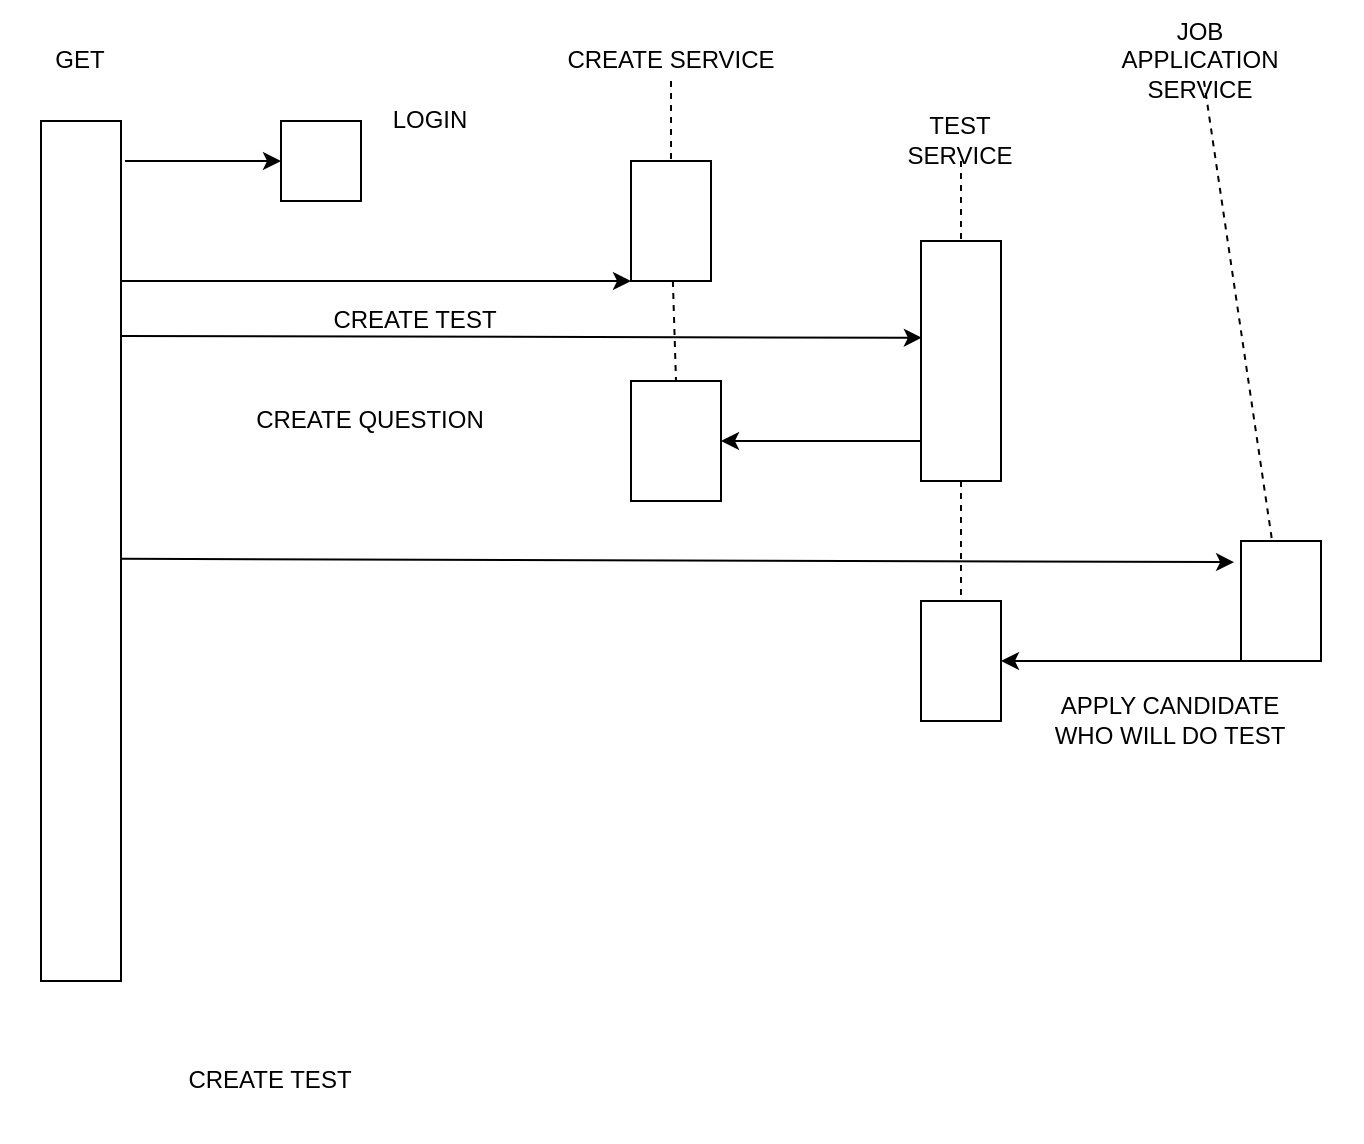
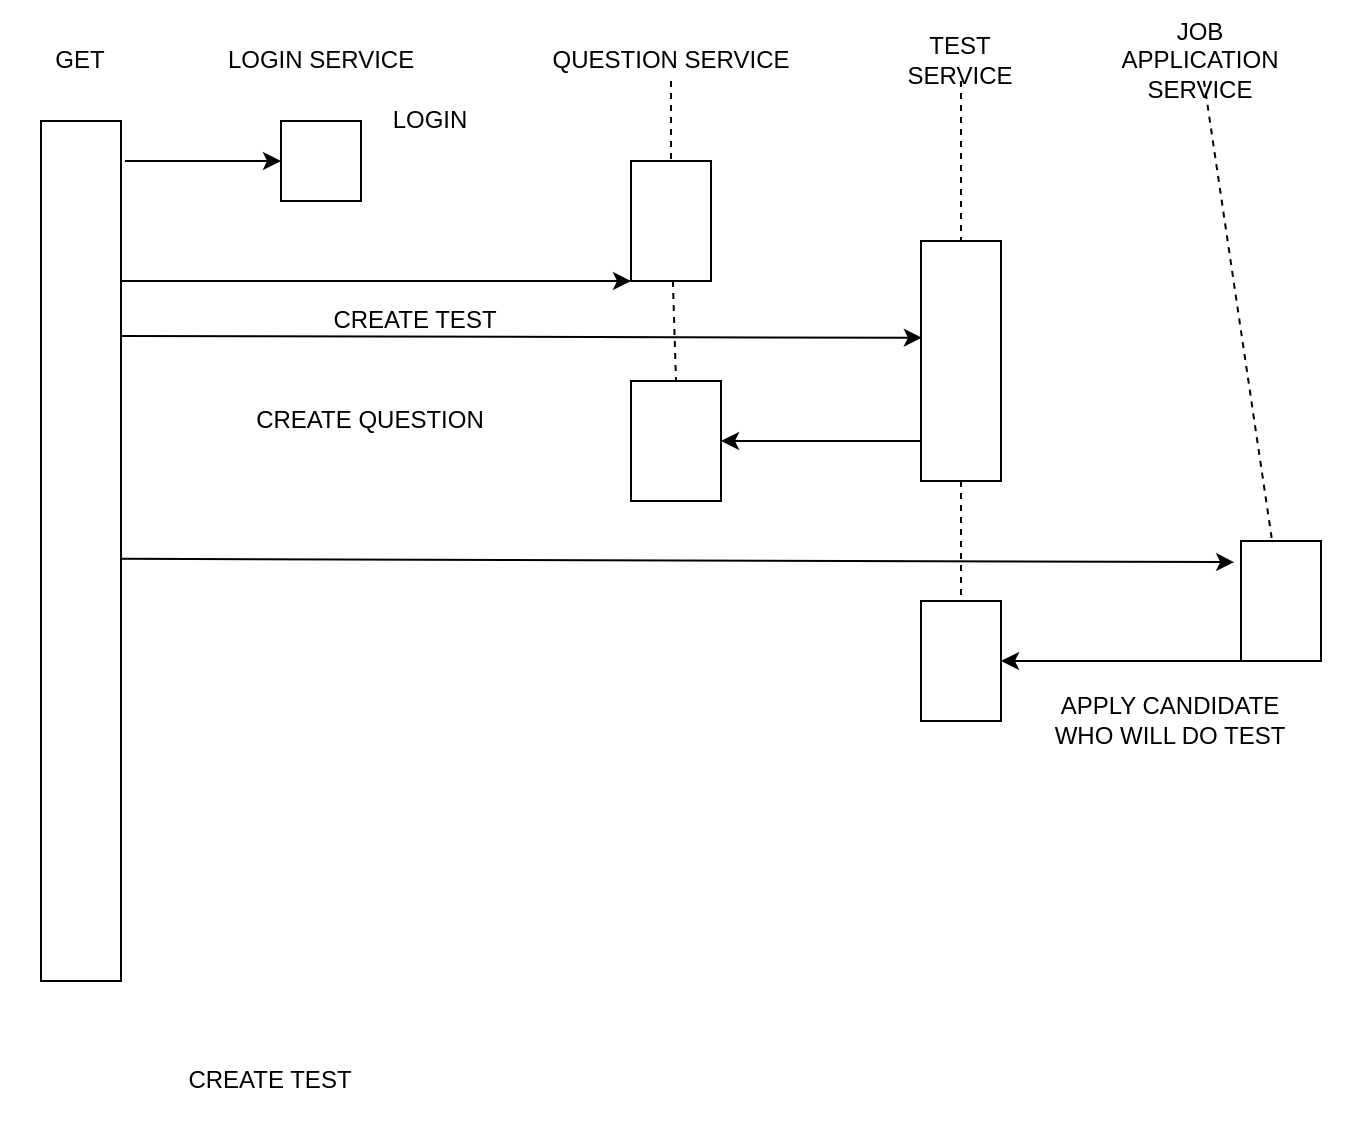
node "LOGIN SERVICE": added
node "CREATE SERVICE": label "CREATE SERVICE" -> "QUESTION SERVICE"
node "TEST SERVICE": moved (961, 141) -> (961, 61)
